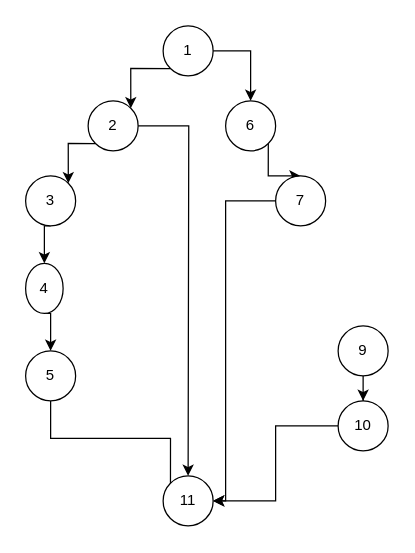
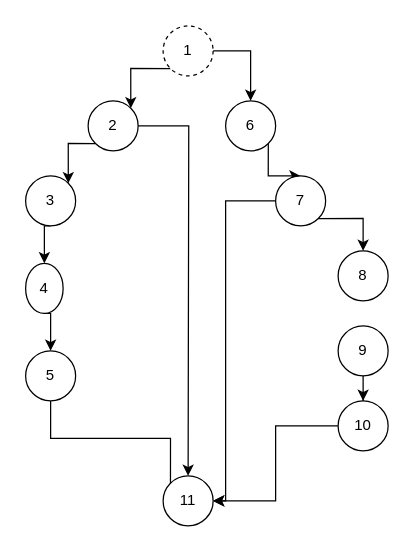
node "1": style solid -> dashed
edge "7" -> "8": added
node "8": added
